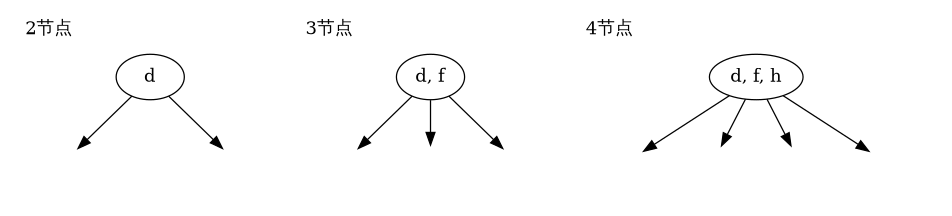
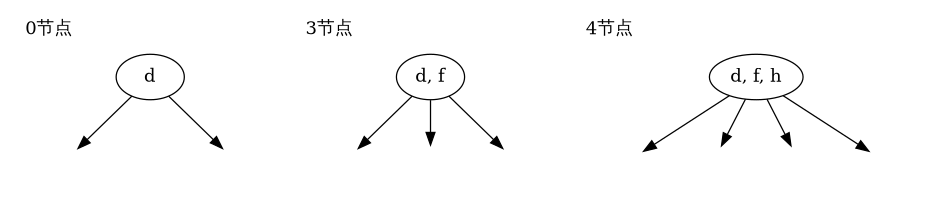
cluster "2节点": label "2节点" -> "0节点"
